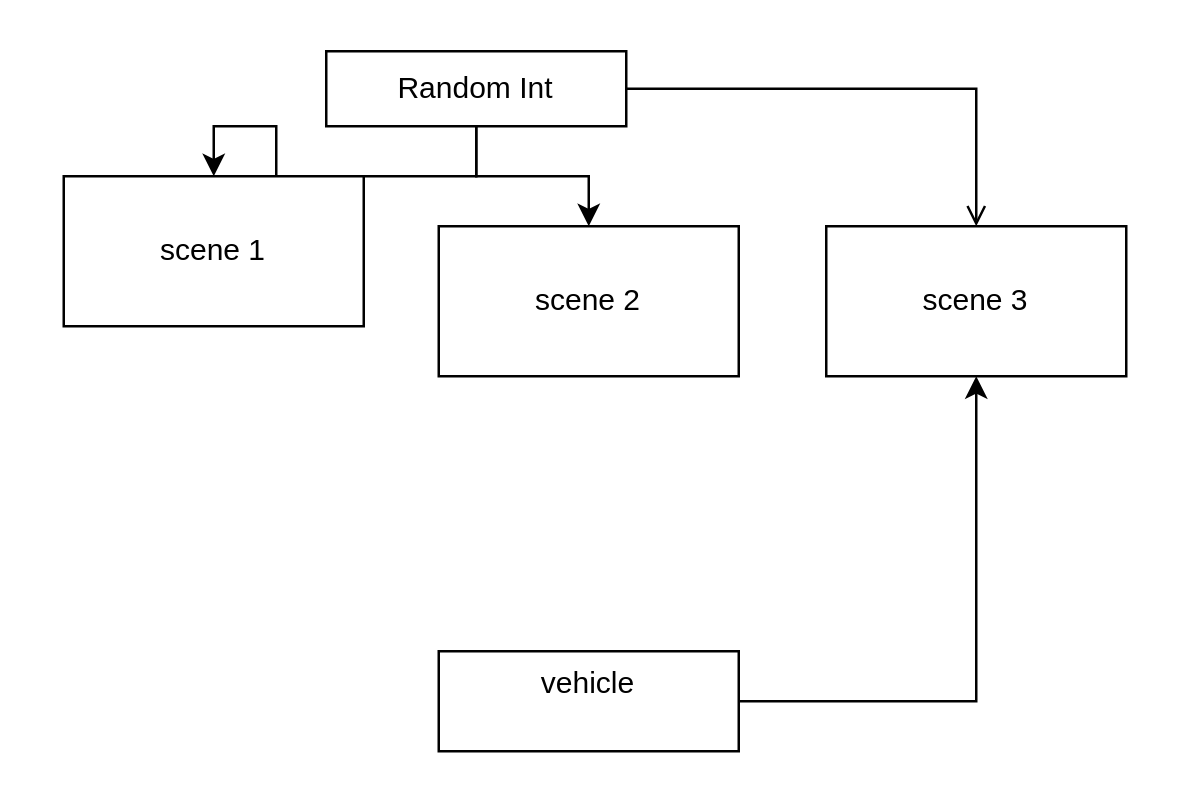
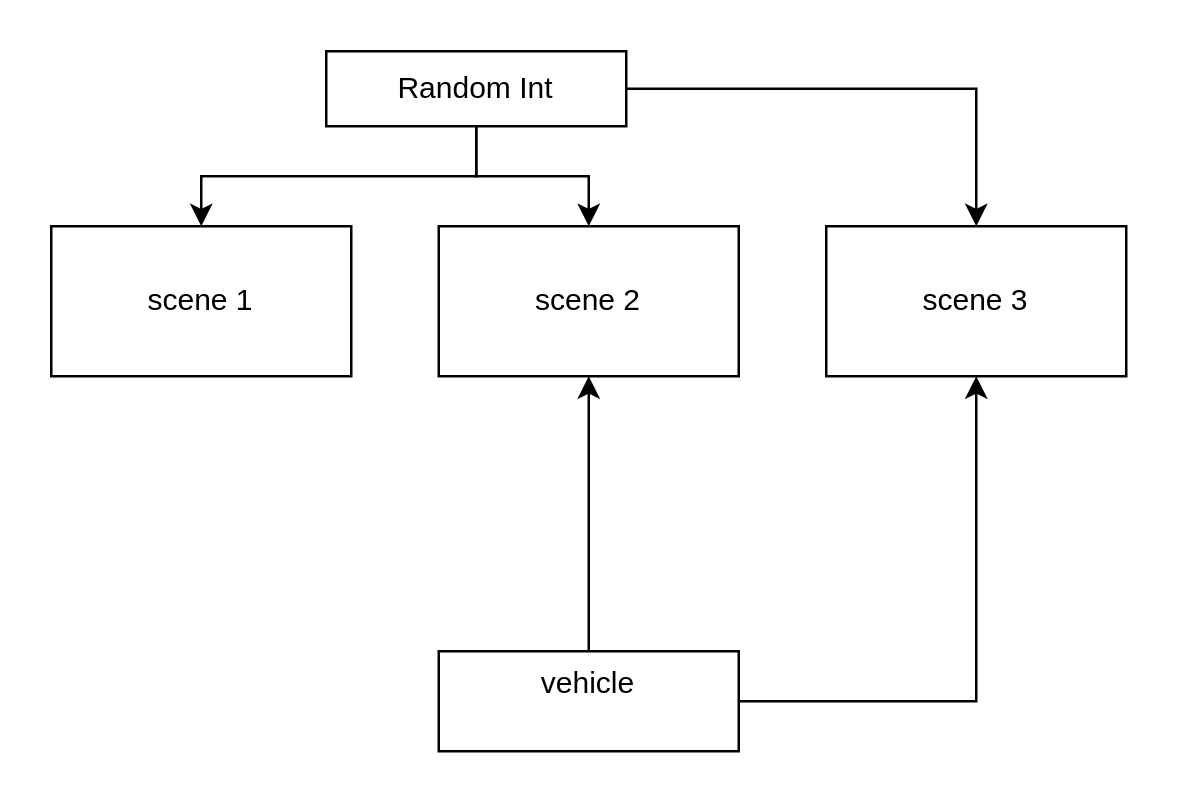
edge "Random Int" -> "scene 3": arrowhead open -> classic
node "scene 1": moved (214, 251) -> (201, 301)
edge "vehicle" -> "scene 2": added
